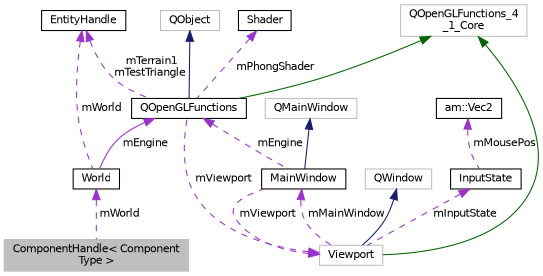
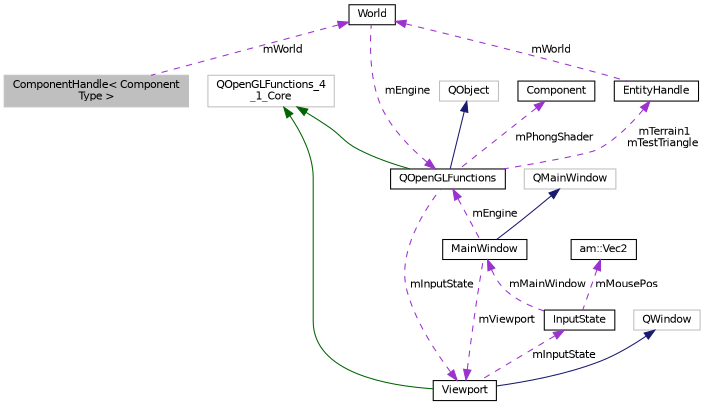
node "Shader": label "Shader" -> "Component"
edge "World" -> "EntityHandle": reversed
edge "World" -> "QOpenGLFunctions": style solid -> dashed
edge "QOpenGLFunctions" -> "Viewport": label " mViewport" -> " mInputState"
edge "Viewport" -> "MainWindow": now "InputState" -> "MainWindow"
node "Viewport": color grey75 -> black
